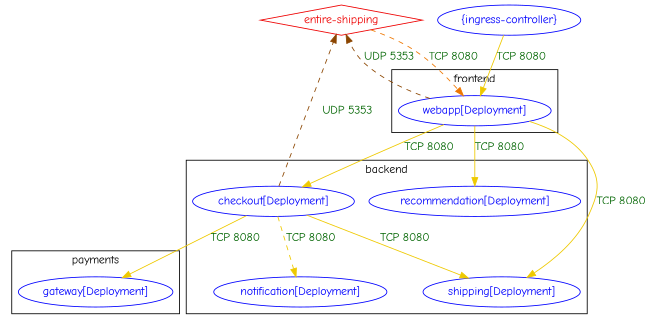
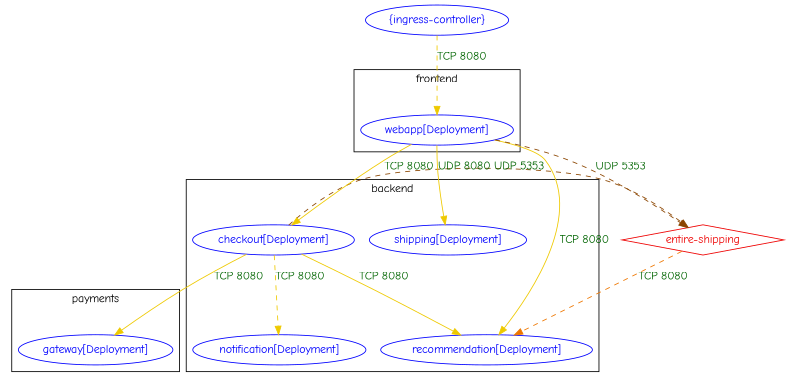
edge "entire-shipping" -> "webapp[Deployment]": now "entire-shipping" -> "recommendation[Deployment]"
edge "{ingress-controller}" -> "webapp[Deployment]": style solid -> dashed
edge "webapp[Deployment]" -> "shipping[Deployment]": label "TCP 8080" -> "UDP 8080"
edge "checkout[Deployment]" -> "shipping[Deployment]": now "checkout[Deployment]" -> "recommendation[Deployment]"
